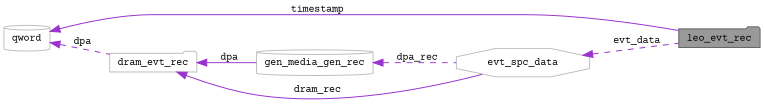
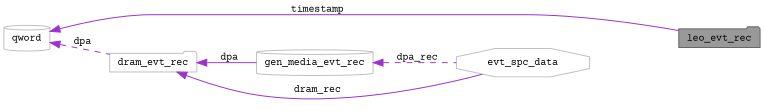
edge "leo_evt_rec" -> "evt_spc_data": removed, label "evt_data"
node "gen_media_gen_rec": label "gen_media_gen_rec" -> "gen_media_evt_rec"
